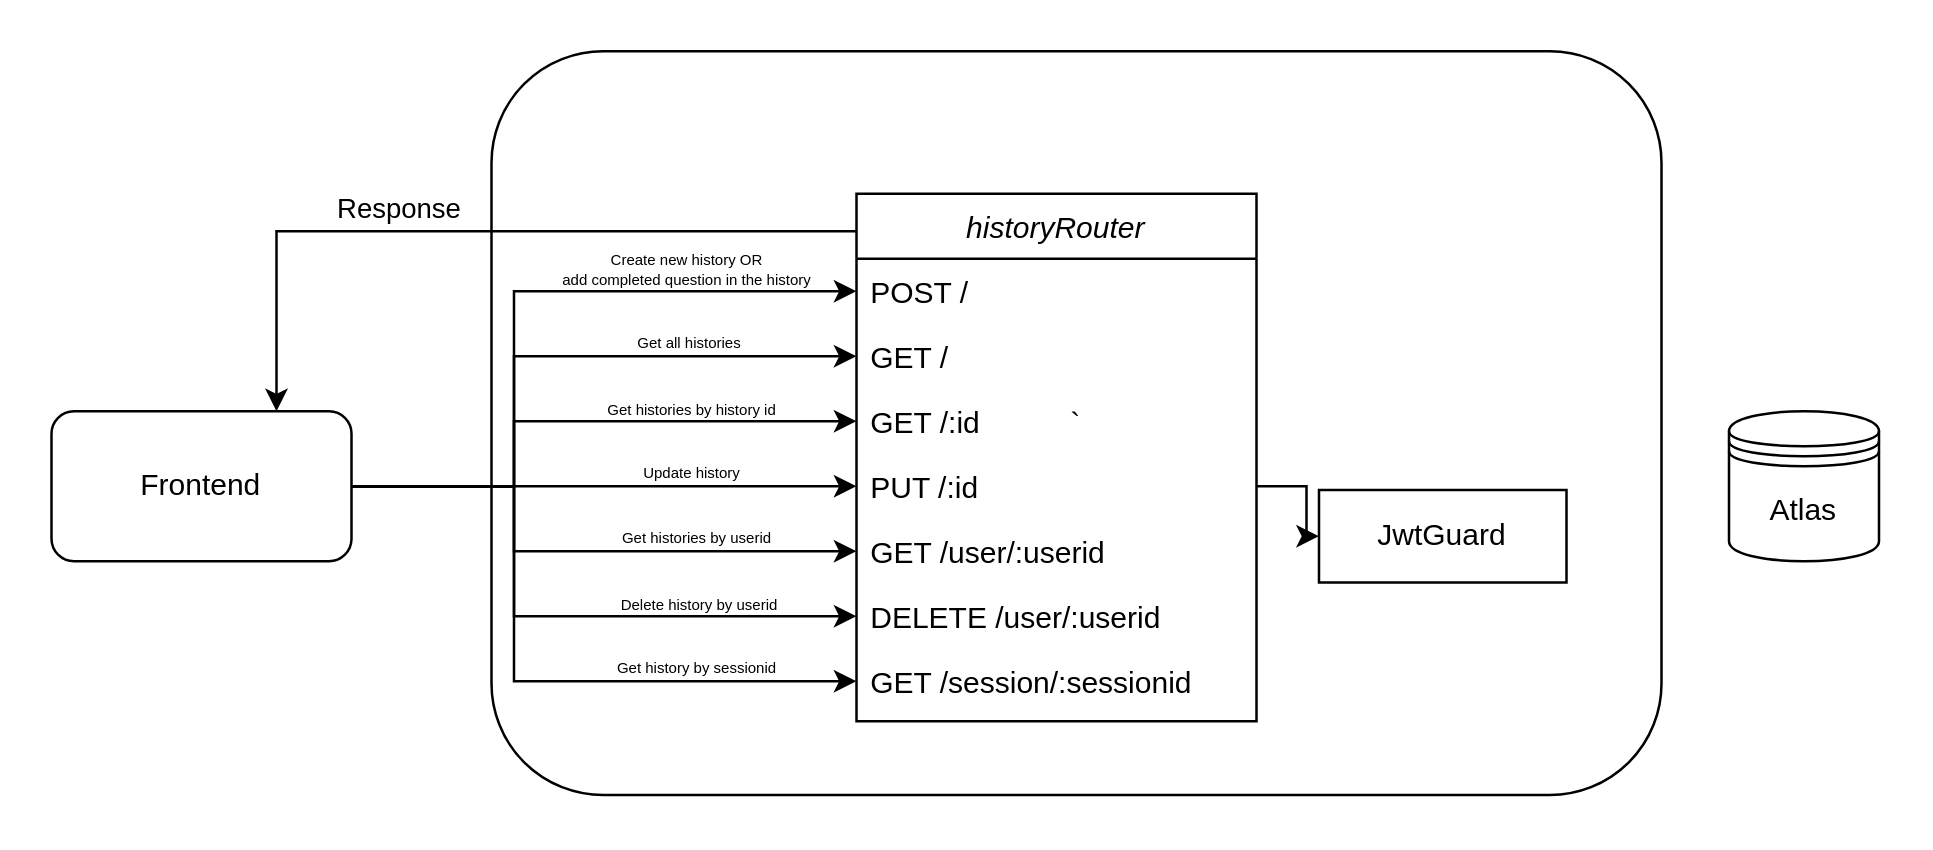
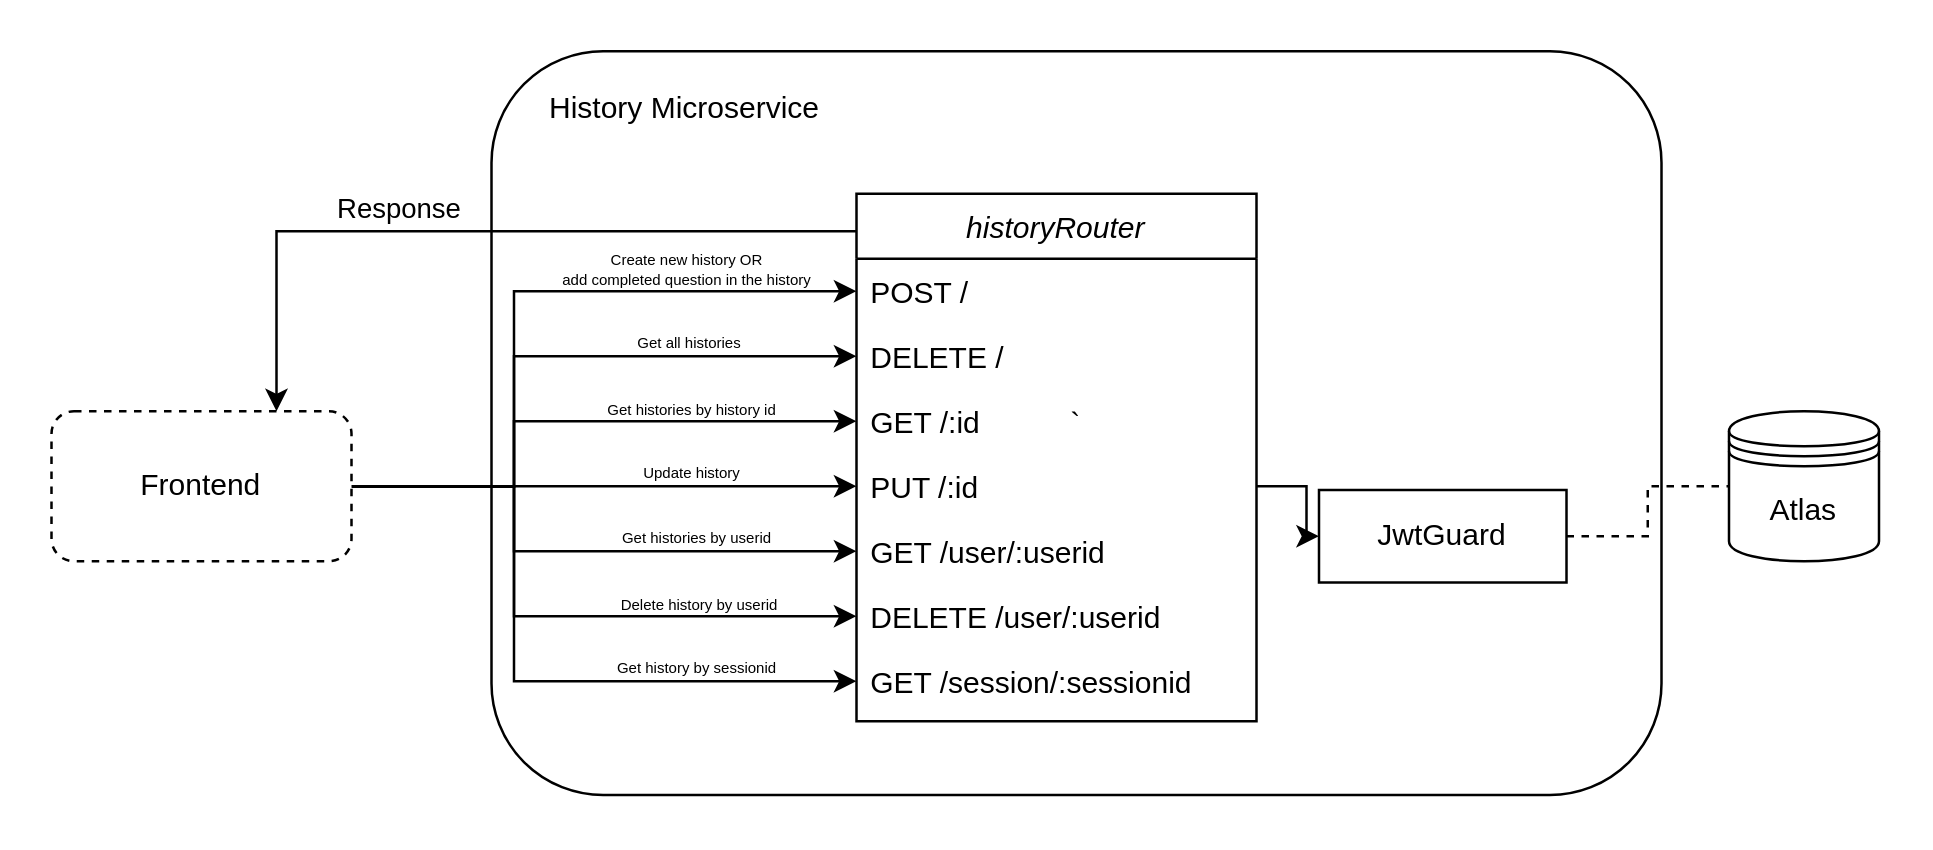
node "History Microservice": added
node "GET /": label "GET /" -> "DELETE /"
node "Frontend": style solid -> dashed
edge "Atlas" -- "JwtGuard": added
